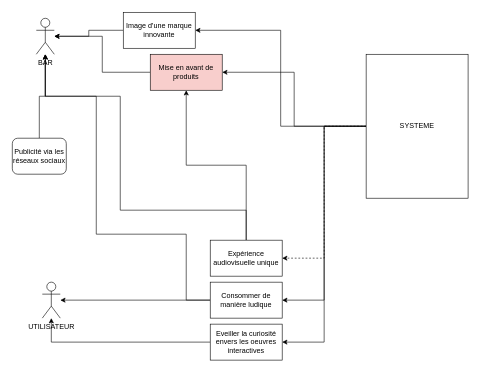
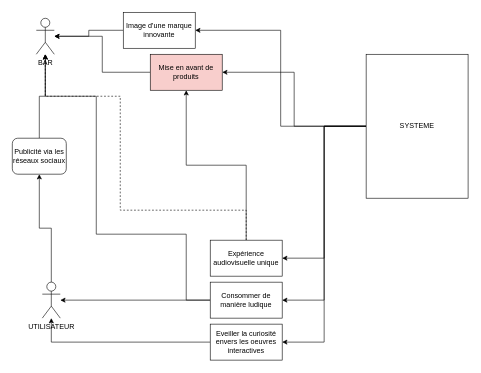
edge "Expérience audiovisuelle unique" -> "BAR": style solid -> dashed
edge "UTILISATEUR" -> "Publicité via les réseaux sociaux": added
edge "SYSTEME" -> "Expérience audiovisuelle unique": style dashed -> solid
